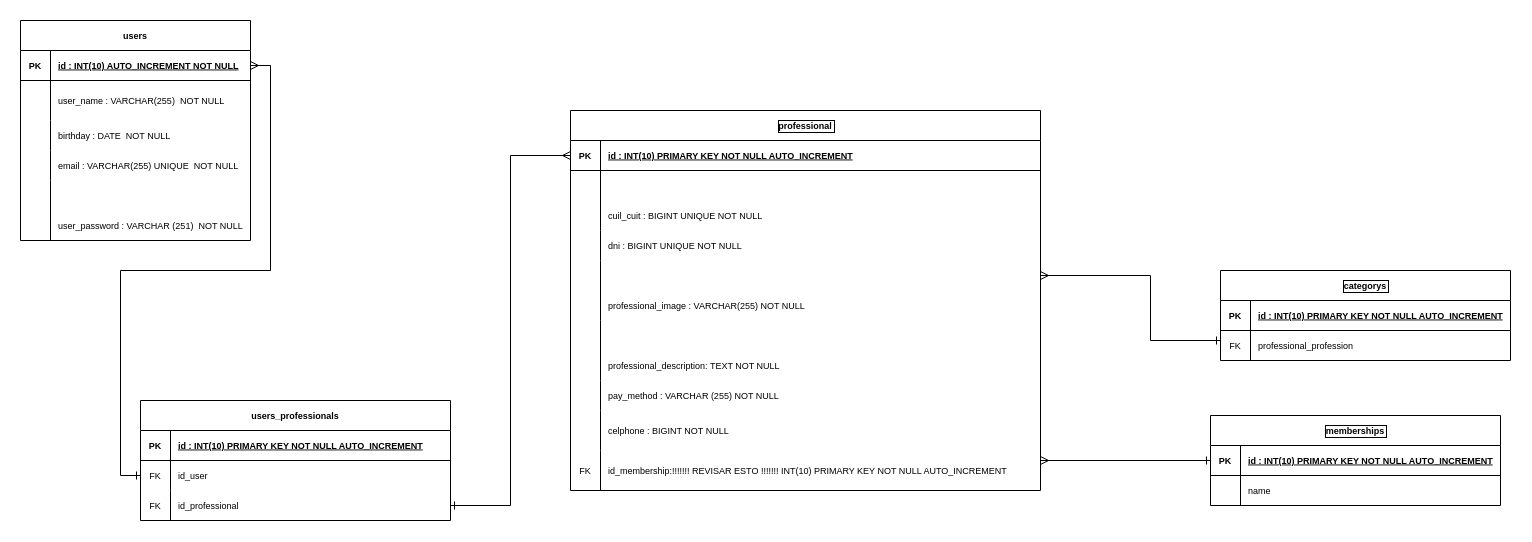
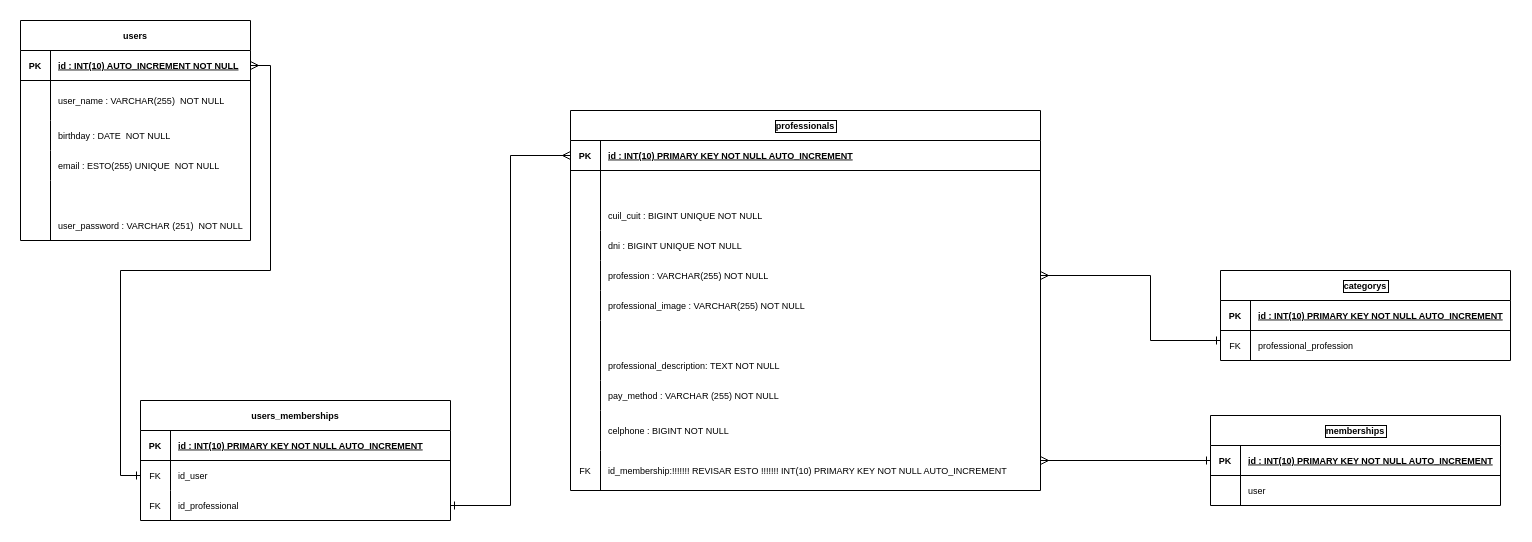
node "professional": label "professional" -> "professionals"
node "email : VARCHAR(255) UNIQUE NOT NULL": label "email : VARCHAR(255) UNIQUE NOT NULL" -> "email : ESTO(255) UNIQUE NOT NULL"
node "profession : VARCHAR(255) NOT NULL": added
node "users_professionals": label "users_professionals" -> "users_memberships"
node "name": label "name" -> "user"
